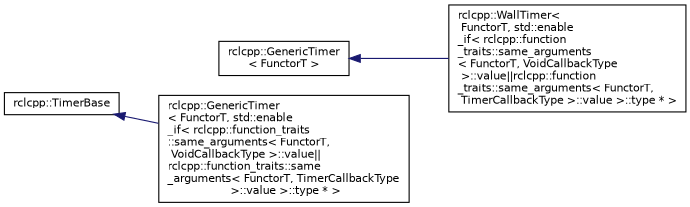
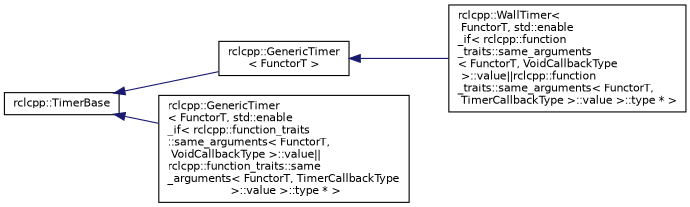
edge "rclcpp::GenericTimer < FunctorT >" -> "rclcpp::TimerBase": added
